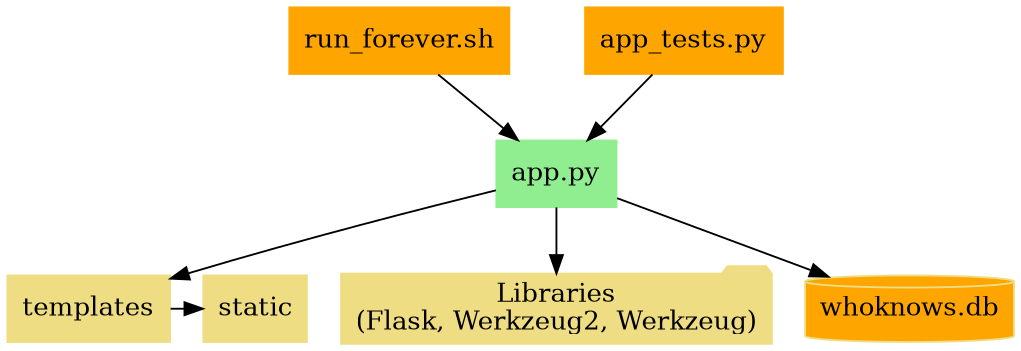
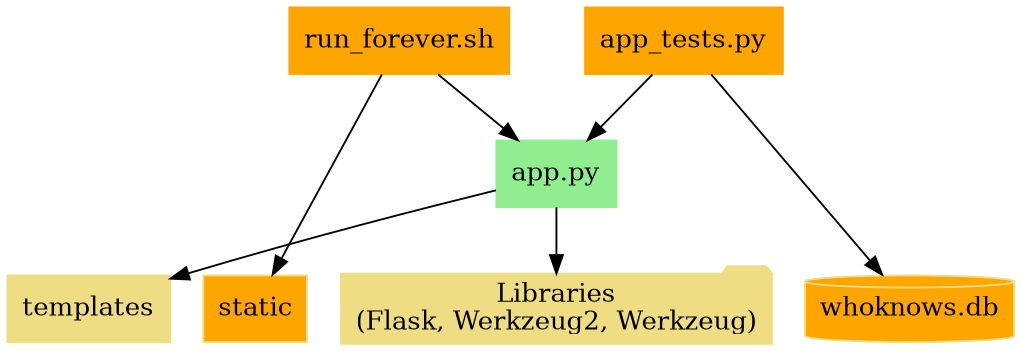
edge "app.py" -> "whoknows.db": now "app_tests.py" -> "whoknows.db"
edge "templates" -> "static": now "run_forever.sh" -> "static"
node "static": fillcolor lightgoldenrod -> orange
